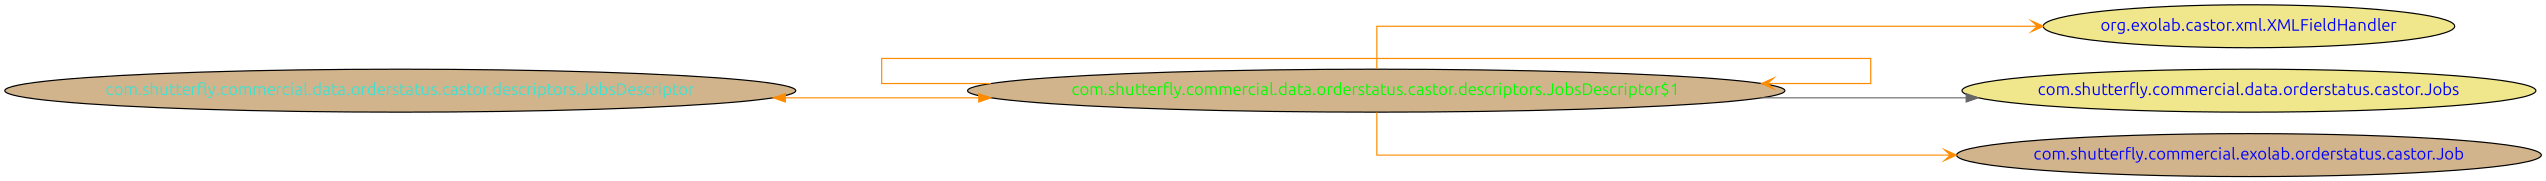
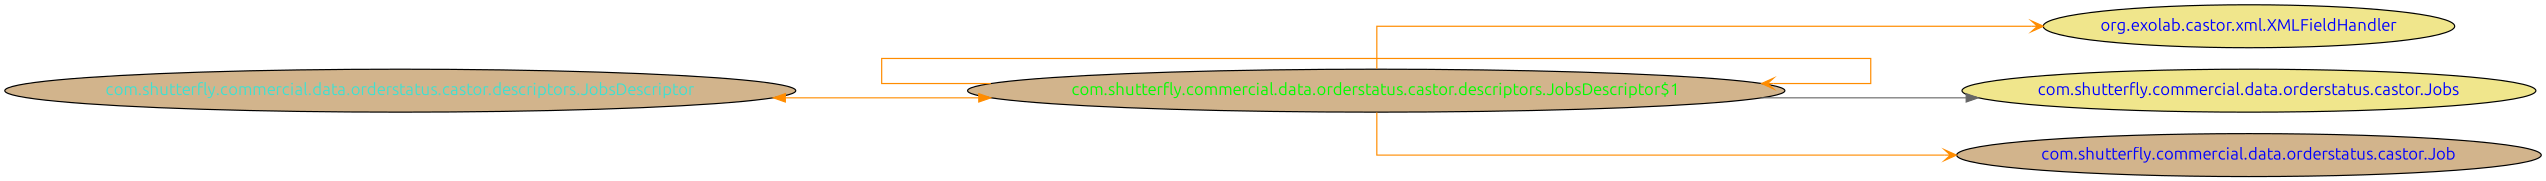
node "com.shutterfly.commercial.exolab.orderstatus.castor.Job": label "com.shutterfly.commercial.exolab.orderstatus.castor.Job" -> "com.shutterfly.commercial.data.orderstatus.castor.Job"
